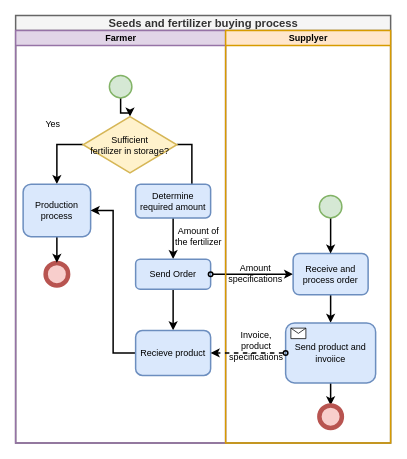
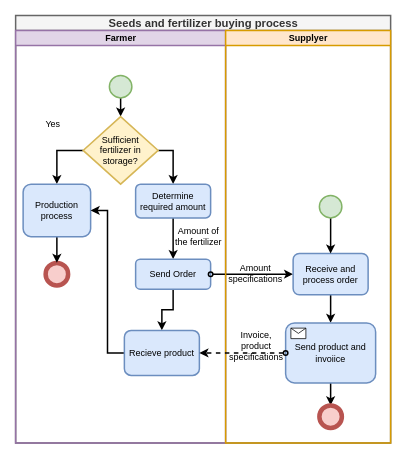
node "Sufficient fertilizer in storage?": size 94x56 -> 75x68
node "Recieve product": moved (173, 353) -> (162, 353)
